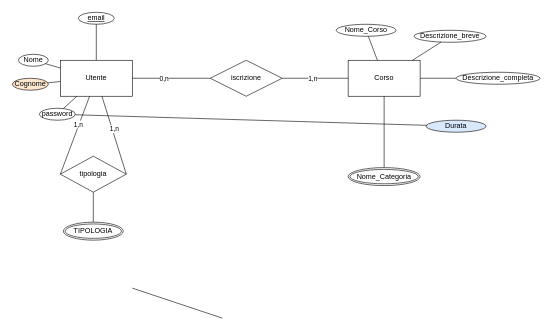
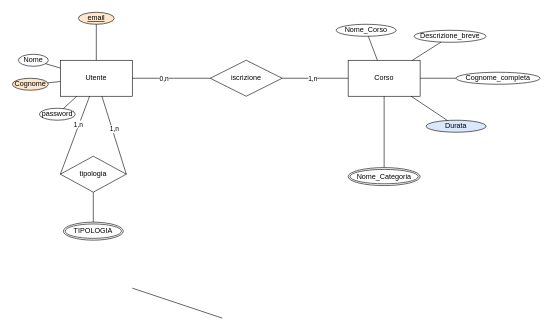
node "email": fillcolor #ffffff -> #ffe6cc
node "Descrizione_completa": label "Descrizione_completa" -> "Cognome_completa"
edge "password" -- "Durata": now "Corso" -- "Durata"
